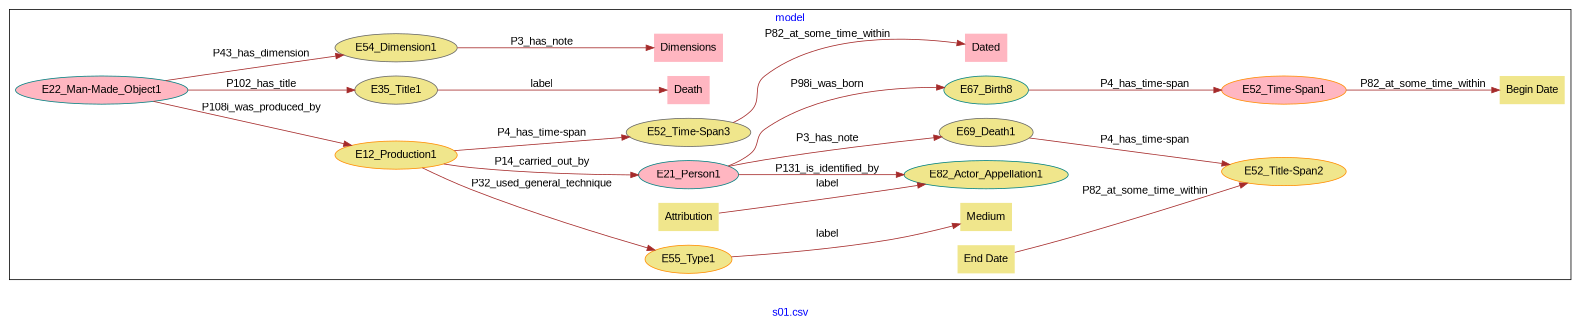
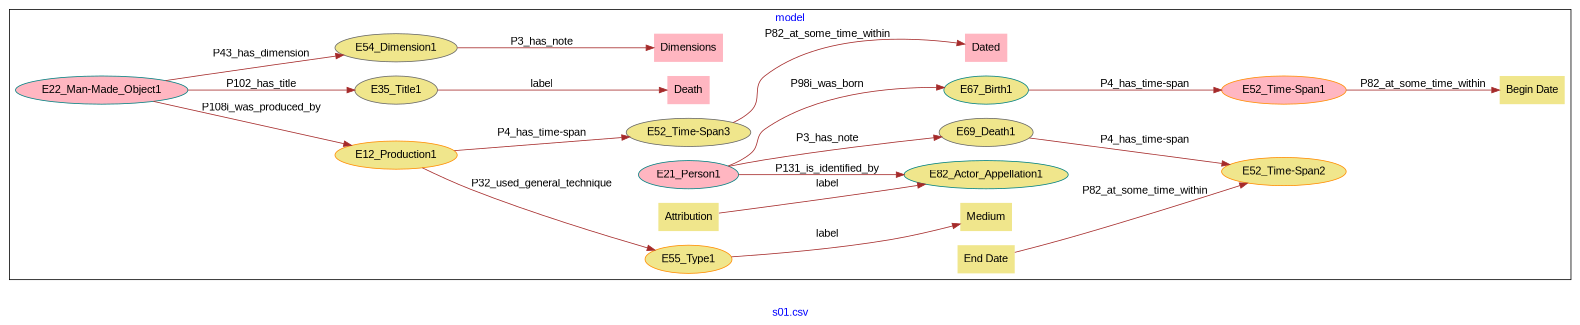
node "E67_Birth8": label "E67_Birth8" -> "E67_Birth1"
edge "E12_Production1" -> "E21_Person1": removed, label "P14_carried_out_by"
node "E52_Title-Span2": label "E52_Title-Span2" -> "E52_Time-Span2"
